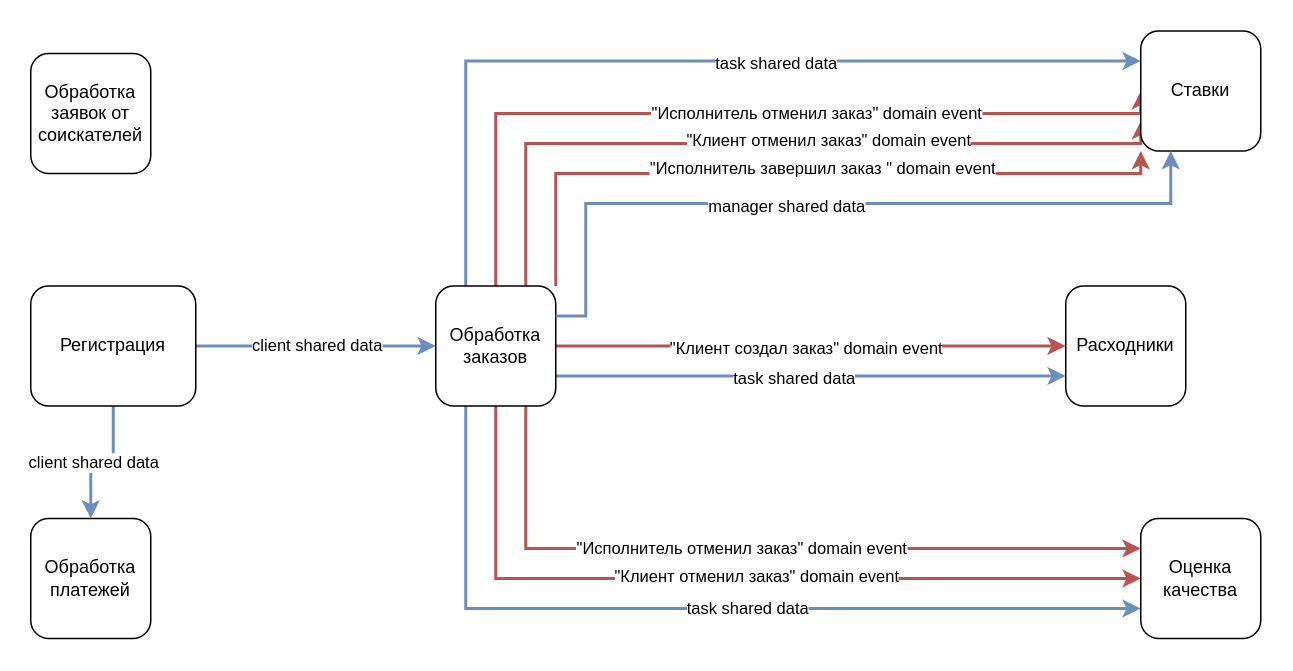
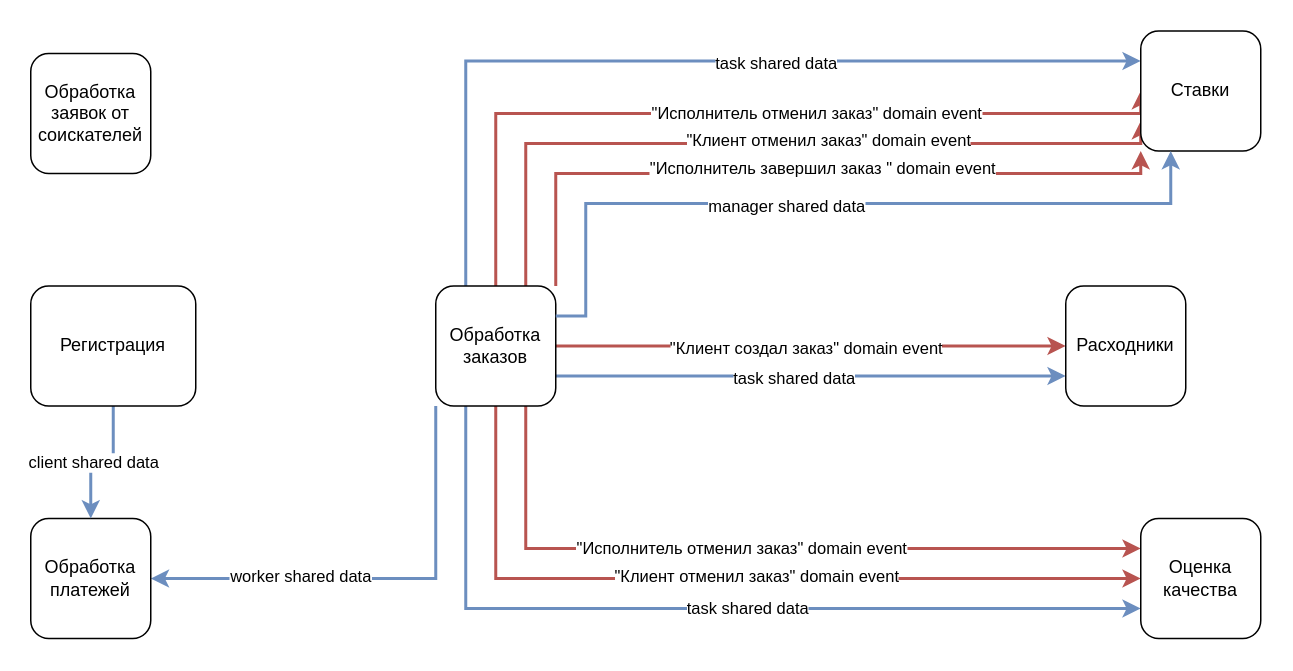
edge "Регистрация" -> "Обработка заказов": removed, label "client shared data"
edge "Обработка заказов" -> "Обработка платежей": added, label "worker shared data"
